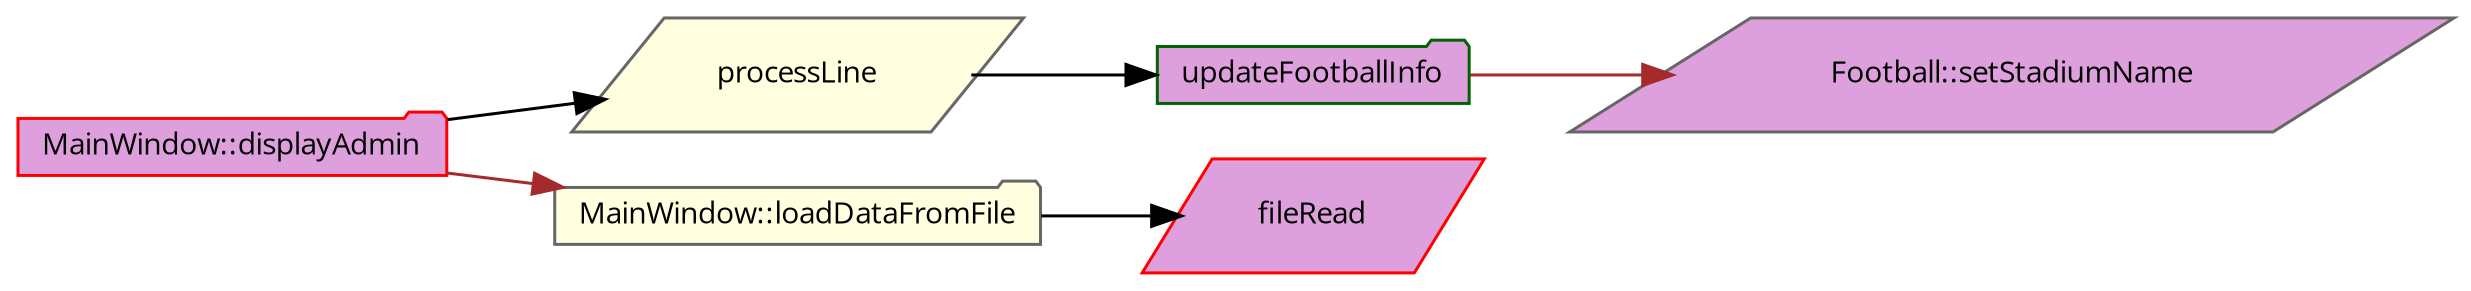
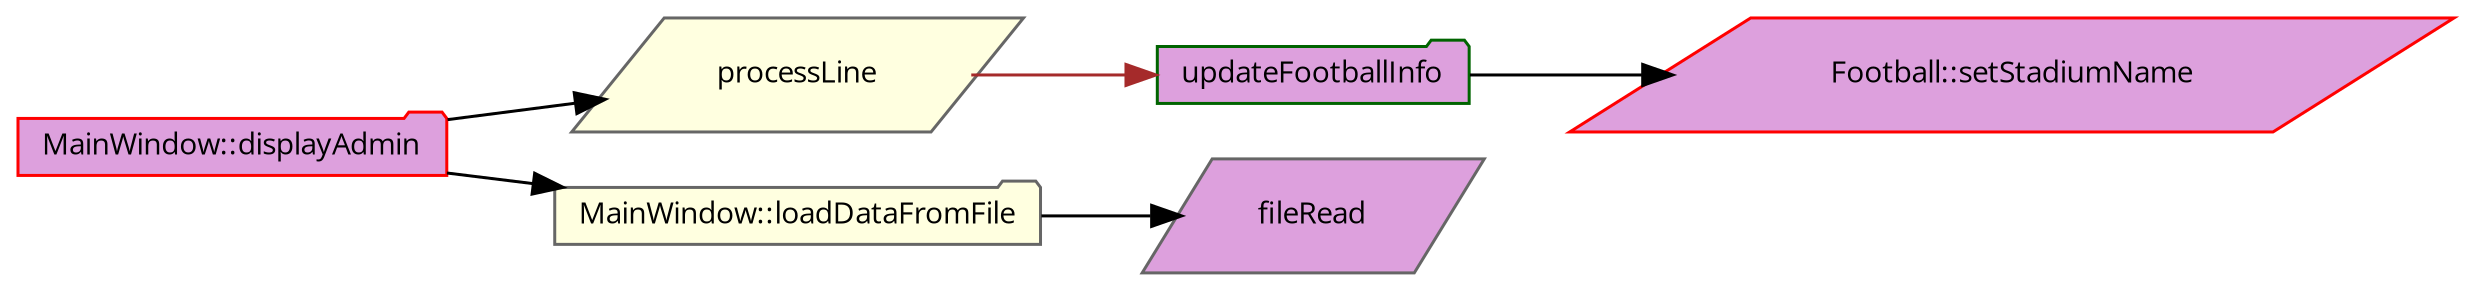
edge "processLine" -> "updateFootballInfo": color black -> brown
edge "updateFootballInfo" -> "Football::setStadiumName": color brown -> black
node "Football::setStadiumName": color gray40 -> red
edge "MainWindow::displayAdmin" -> "MainWindow::loadDataFromFile": color brown -> black
node "fileRead": color red -> gray40
